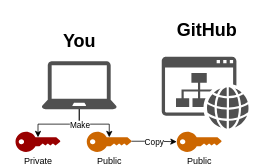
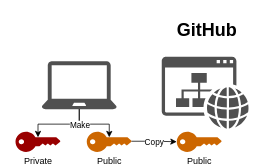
node "You": removed
